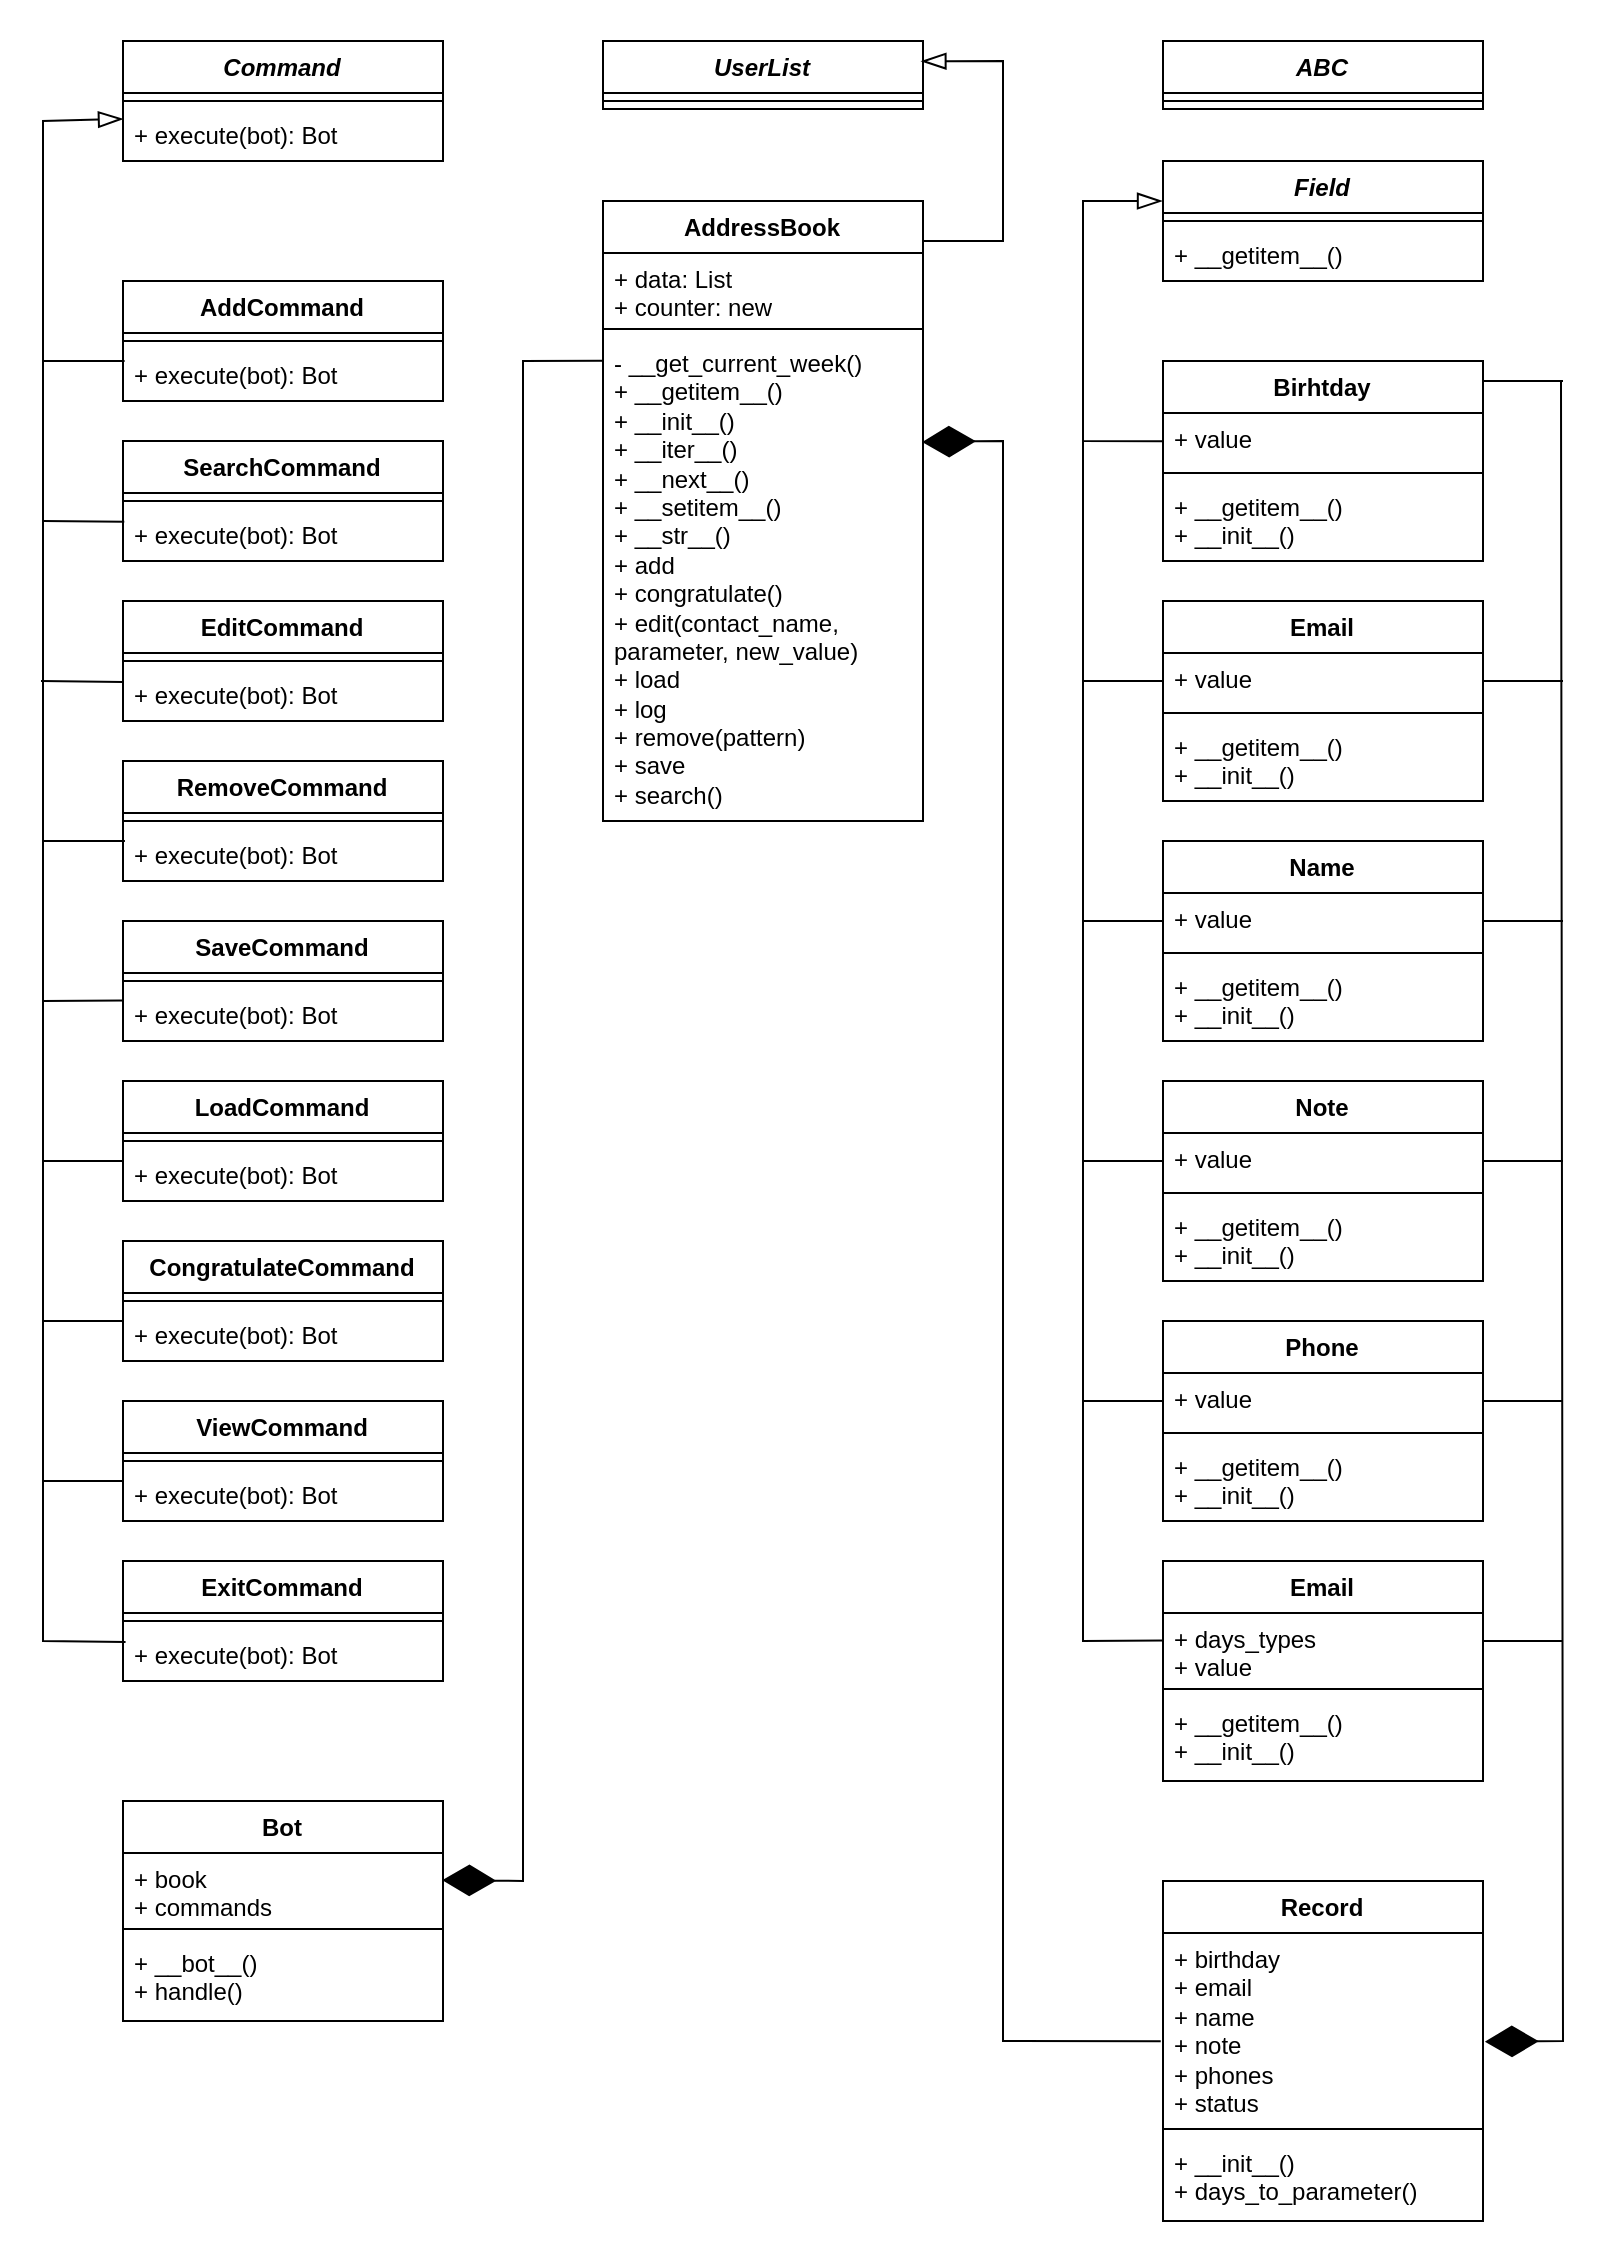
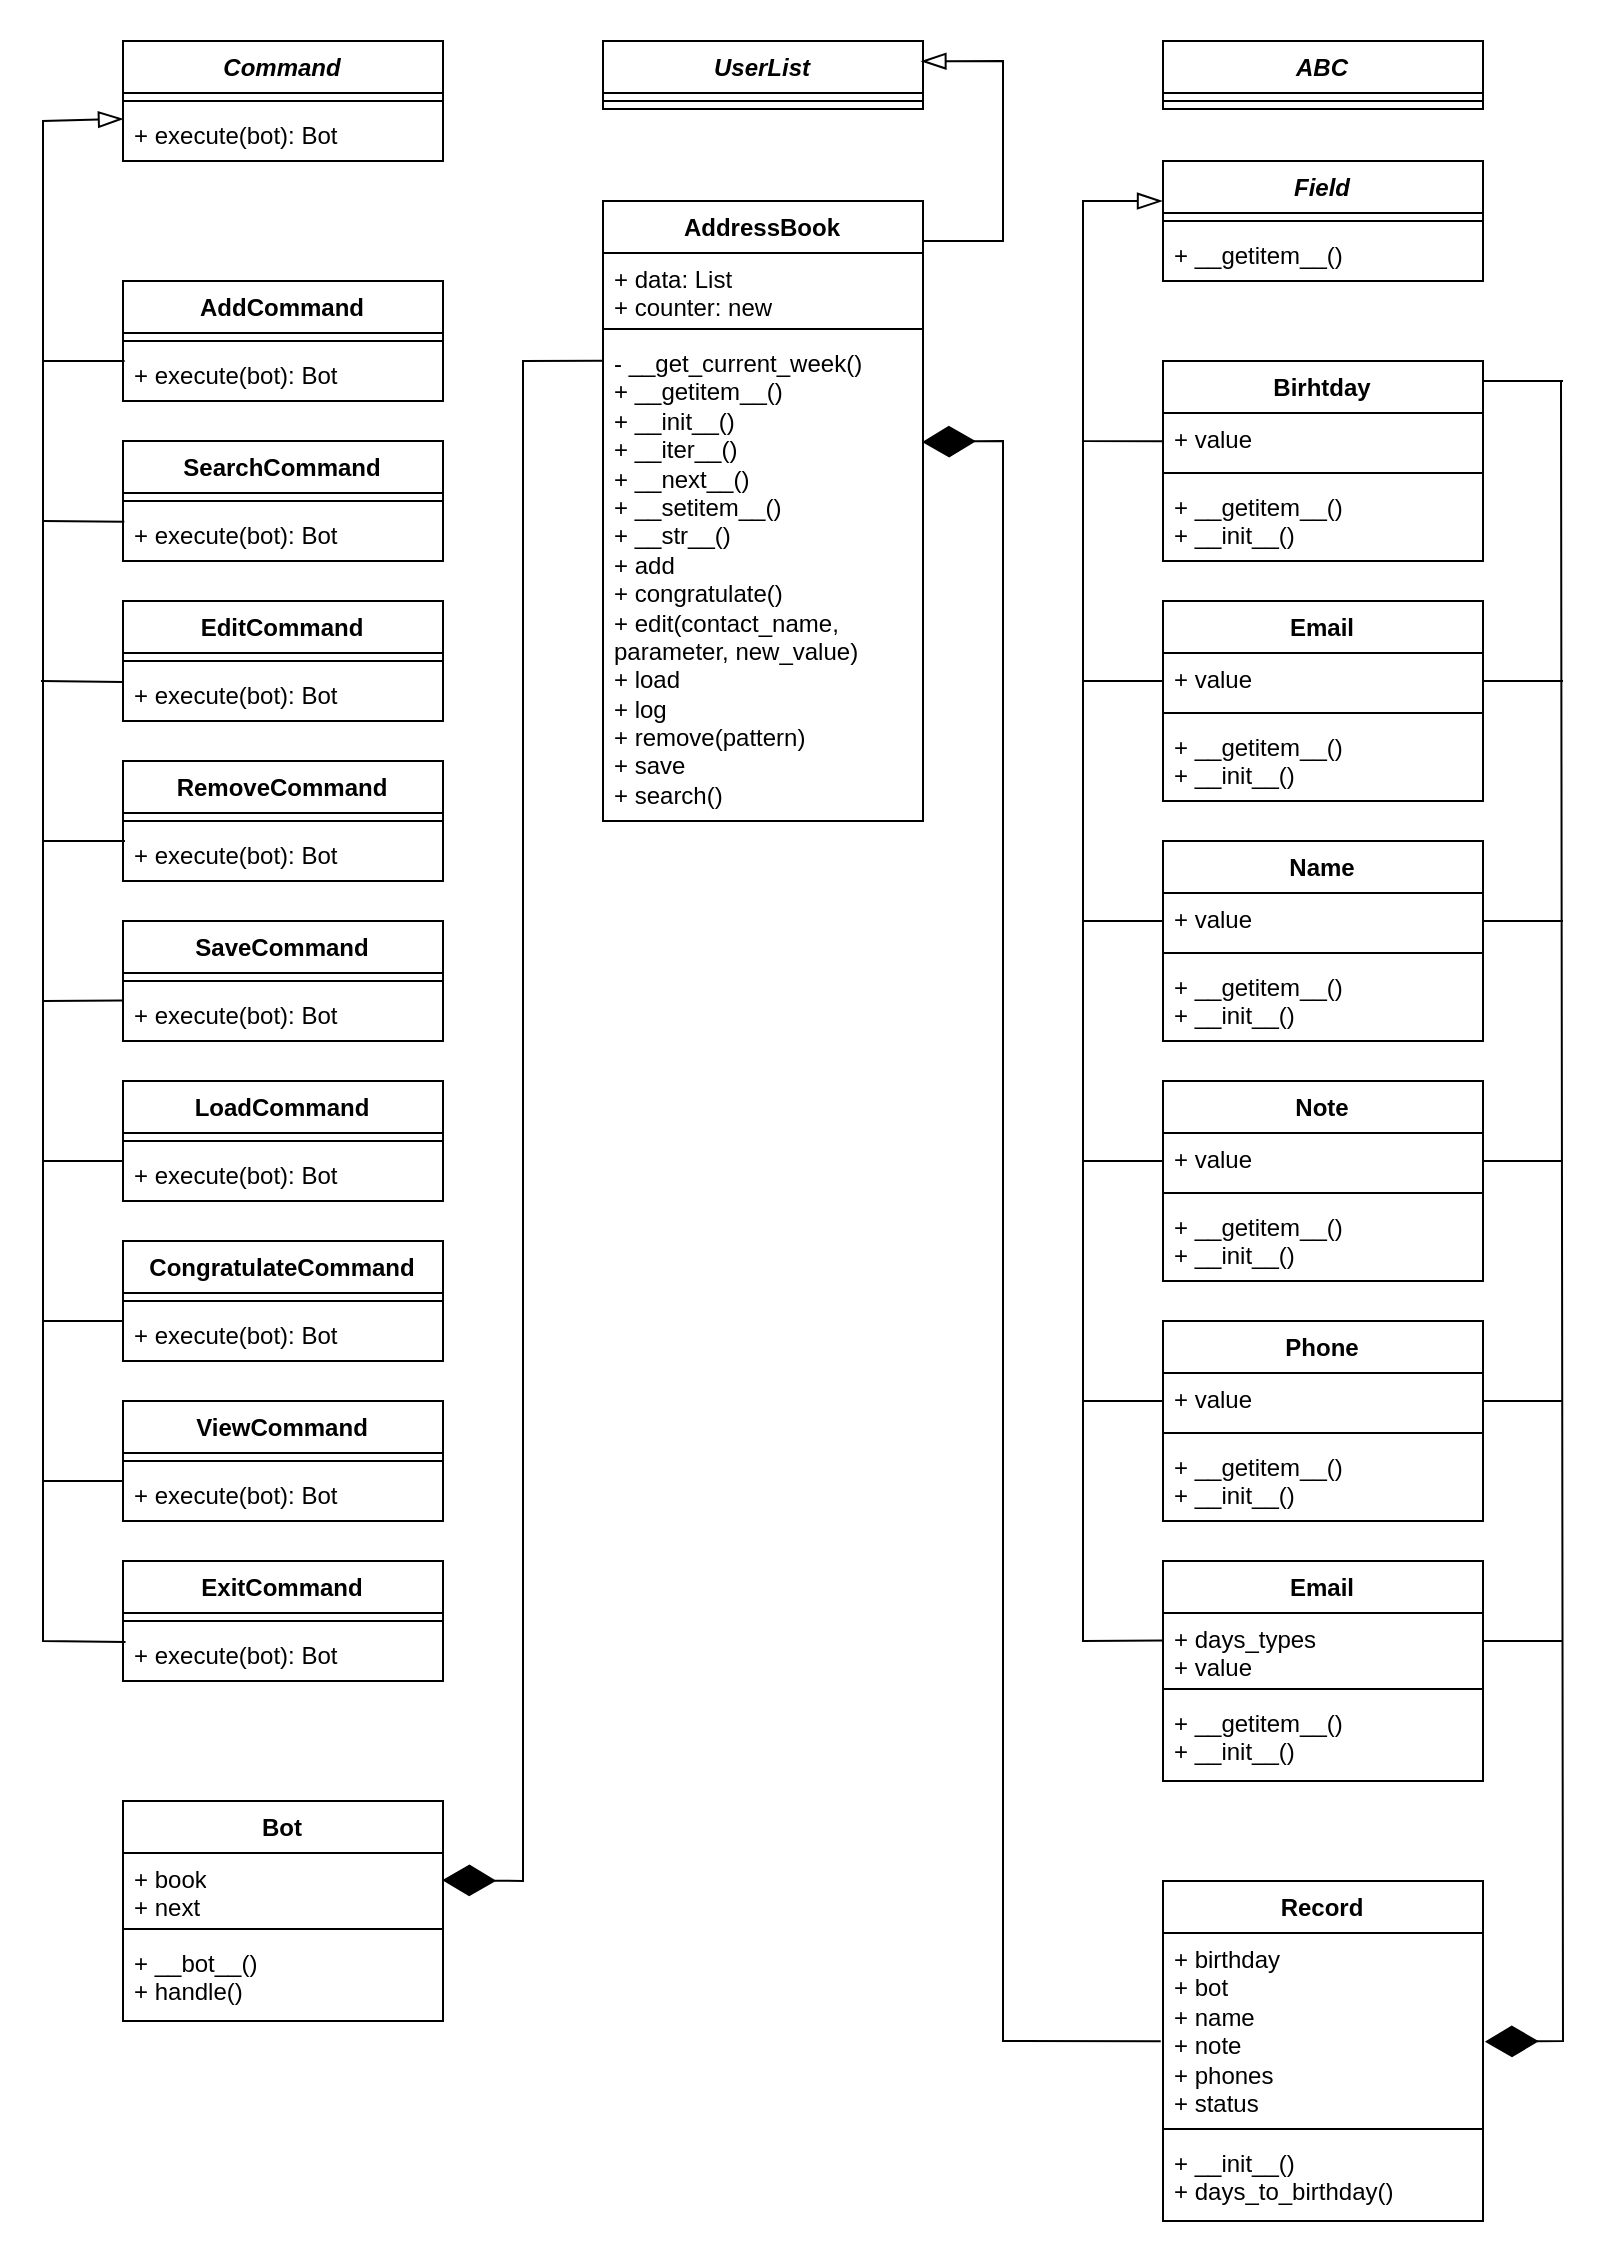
node "+ book + commands": label "+ book + commands" -> "+ book + next"
node "+ birthday + email + name + note + phones + status": label "+ birthday + email + name + note + phones + status" -> "+ birthday + bot + name + note + phones + status"
node "+ __init__() + days_to_parameter()": label "+ __init__() + days_to_parameter()" -> "+ __init__() + days_to_birthday()"
